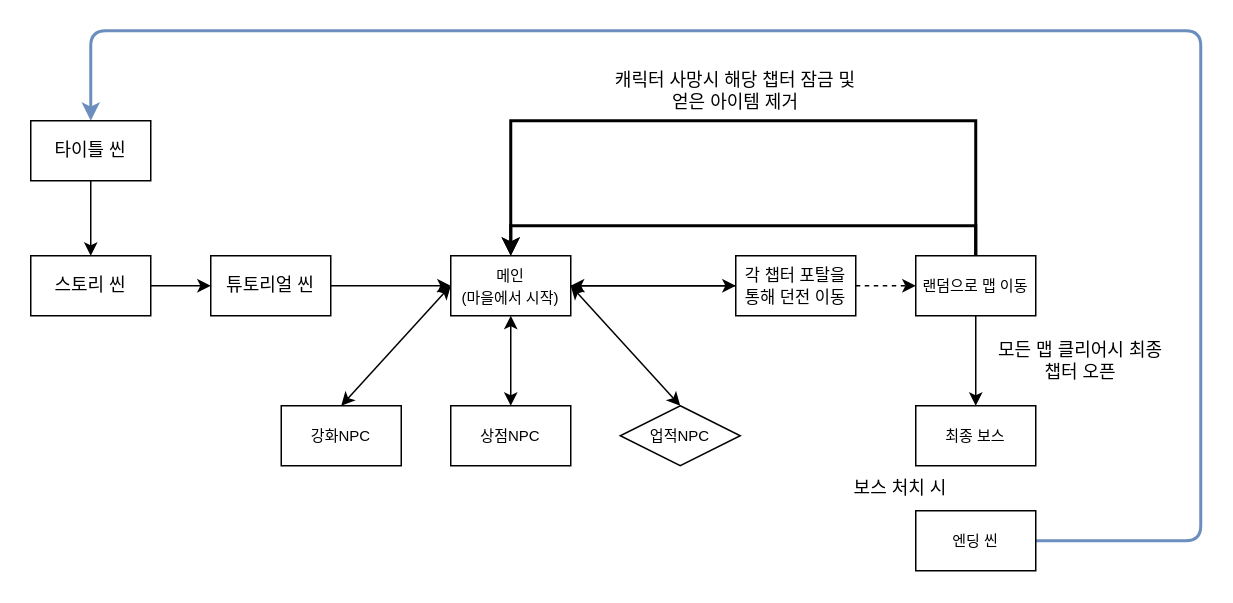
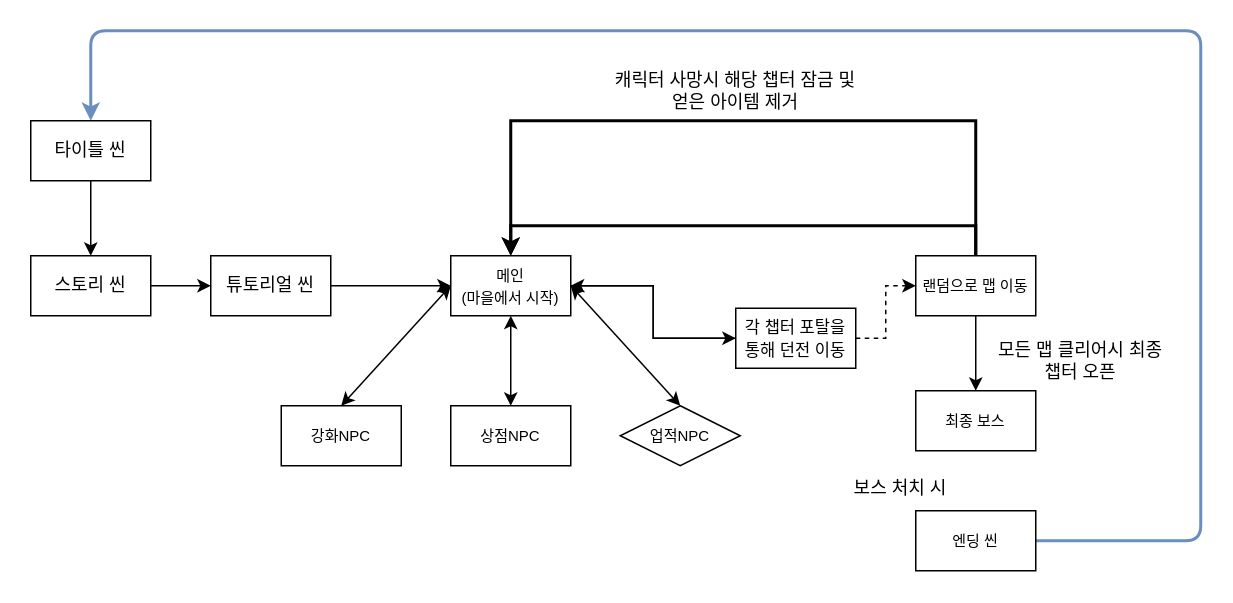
node "각 챕터 포탈을 통해 던전 이동": moved (796, 286) -> (796, 338)
node "최종 보스": moved (976, 436) -> (976, 421)
